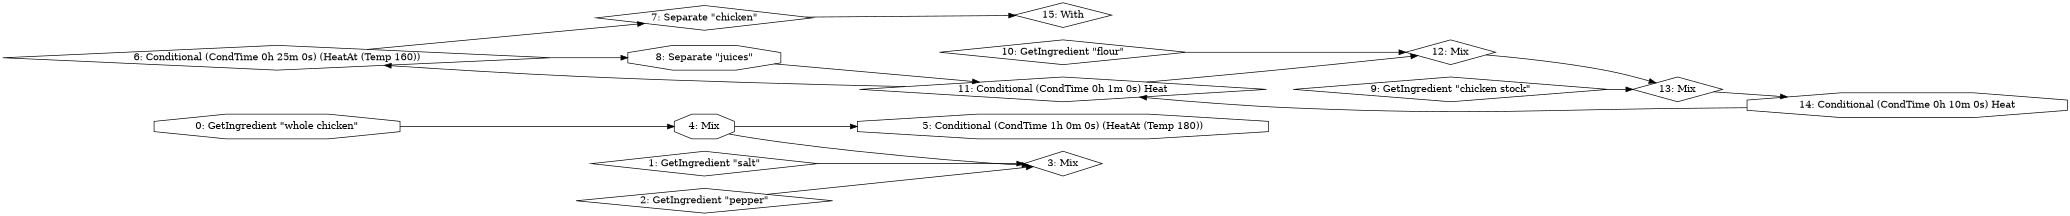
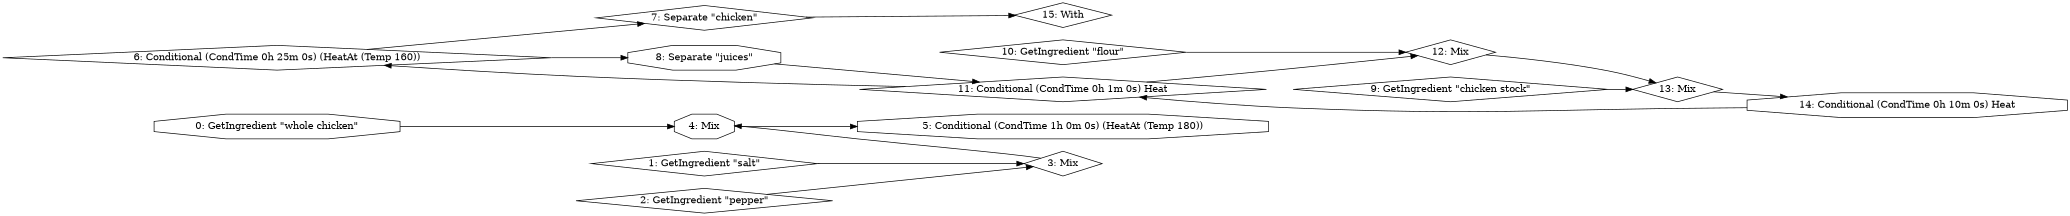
edge "4: Mix" -> "3: Mix": reversed
